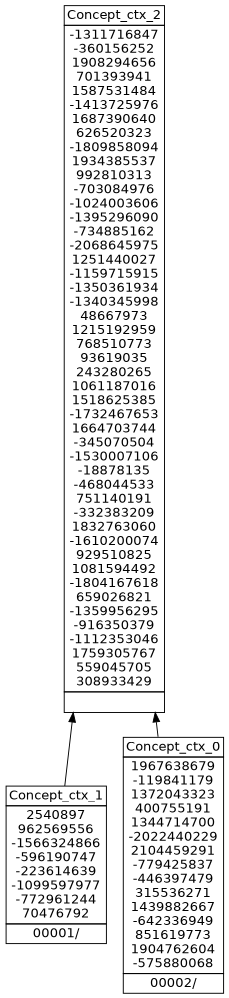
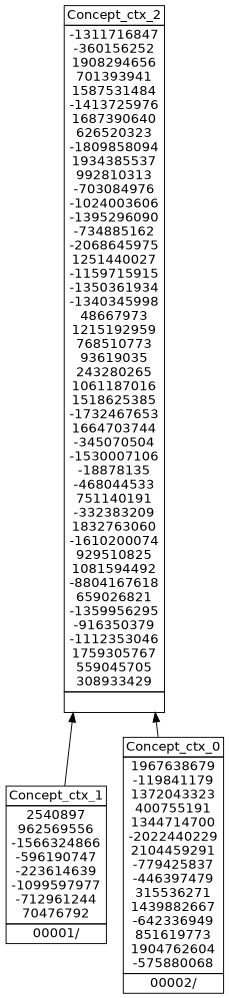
node "Concept_ctx_2": text "-1804167618" -> "-8804167618"
node "Concept_ctx_1": text "-772961244" -> "-712961244"
